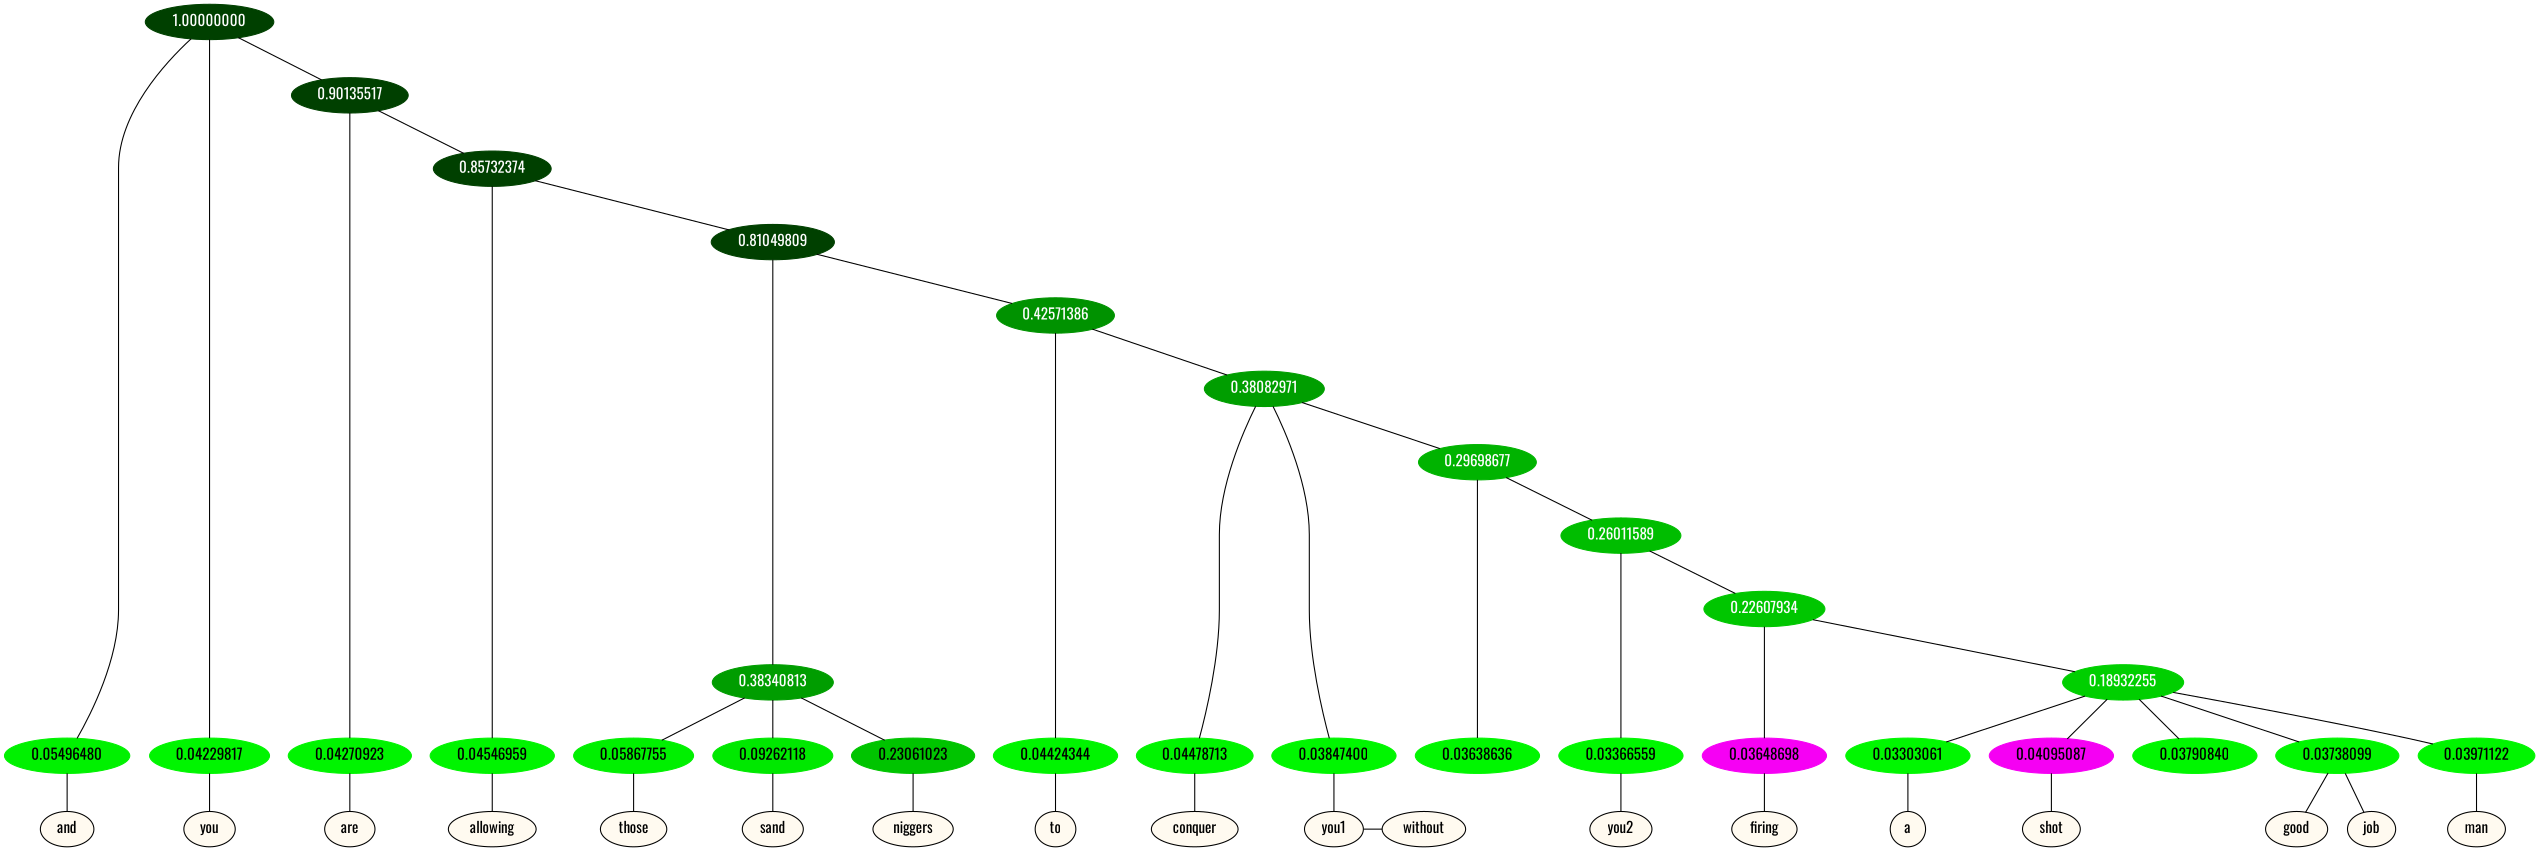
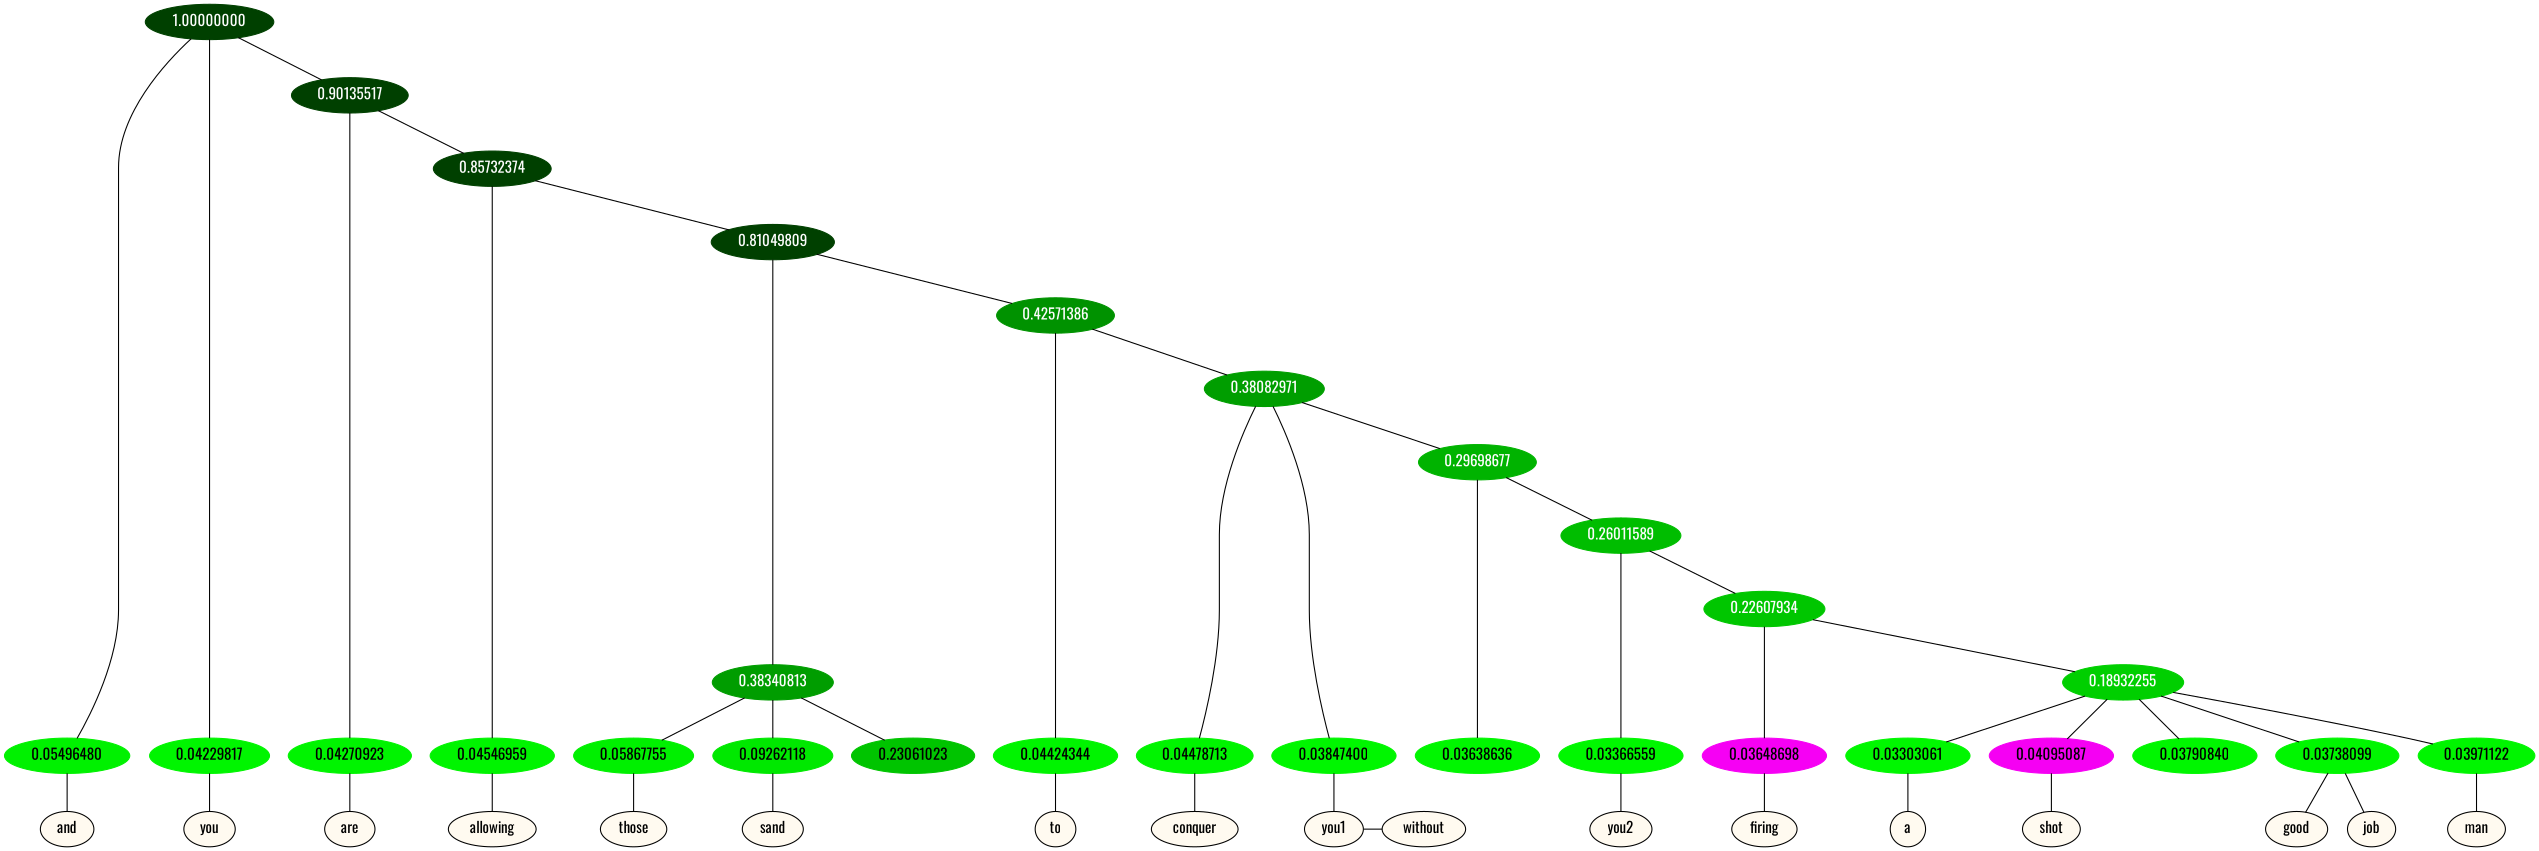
node "niggers": removed
